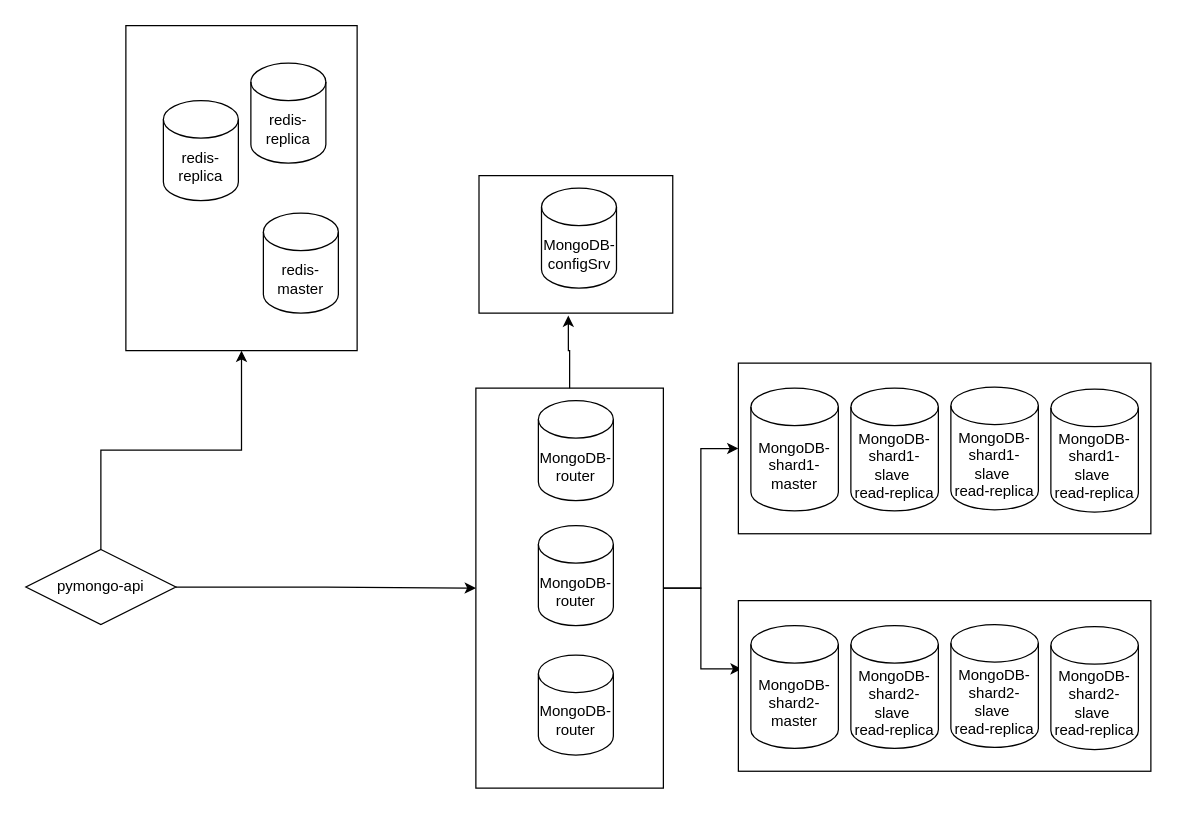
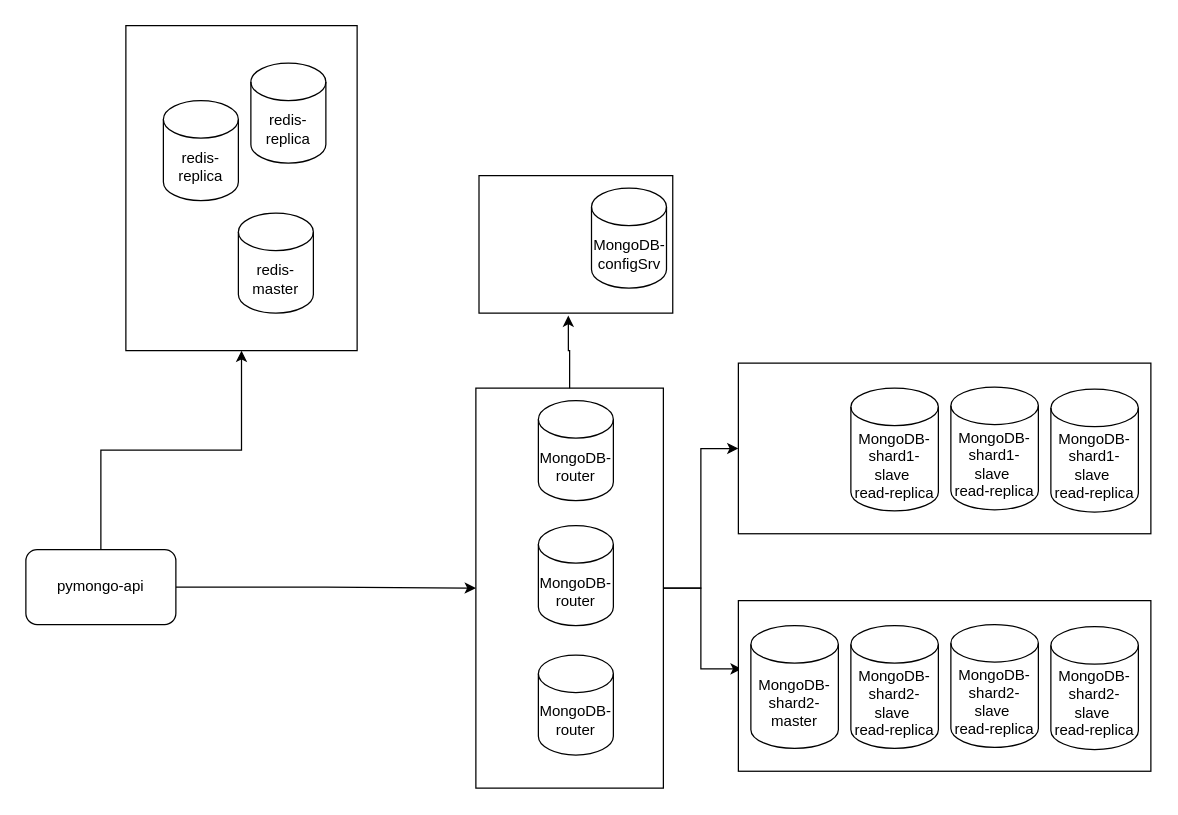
node "MongoDB-configSrv": moved (579, 238) -> (629, 238)
node "redis-master": moved (301, 263) -> (276, 263)
node "MongoDB-shard1-master": removed
node "pymongo-api": shape diamond -> rounded rectangle
